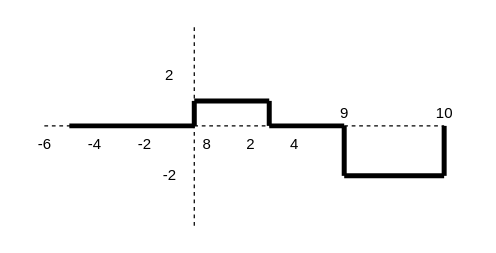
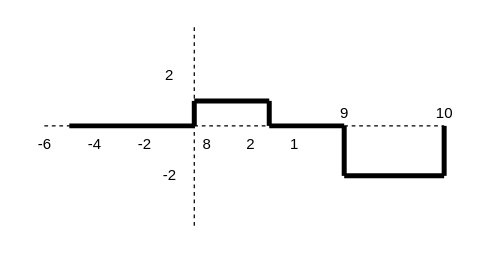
node "4": label "4" -> "1"
